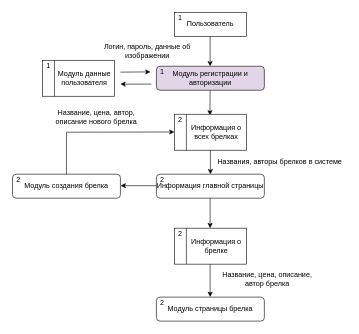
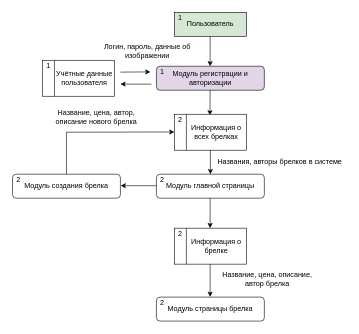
node "Пользователь": fillcolor #ffffff -> #d5e8d4
node "Модуль данные пользователя": label "Модуль данные пользователя" -> "Учётные данные пользователя"
node "Информация главной страницы": label "Информация главной страницы" -> "Модуль главной страницы"
